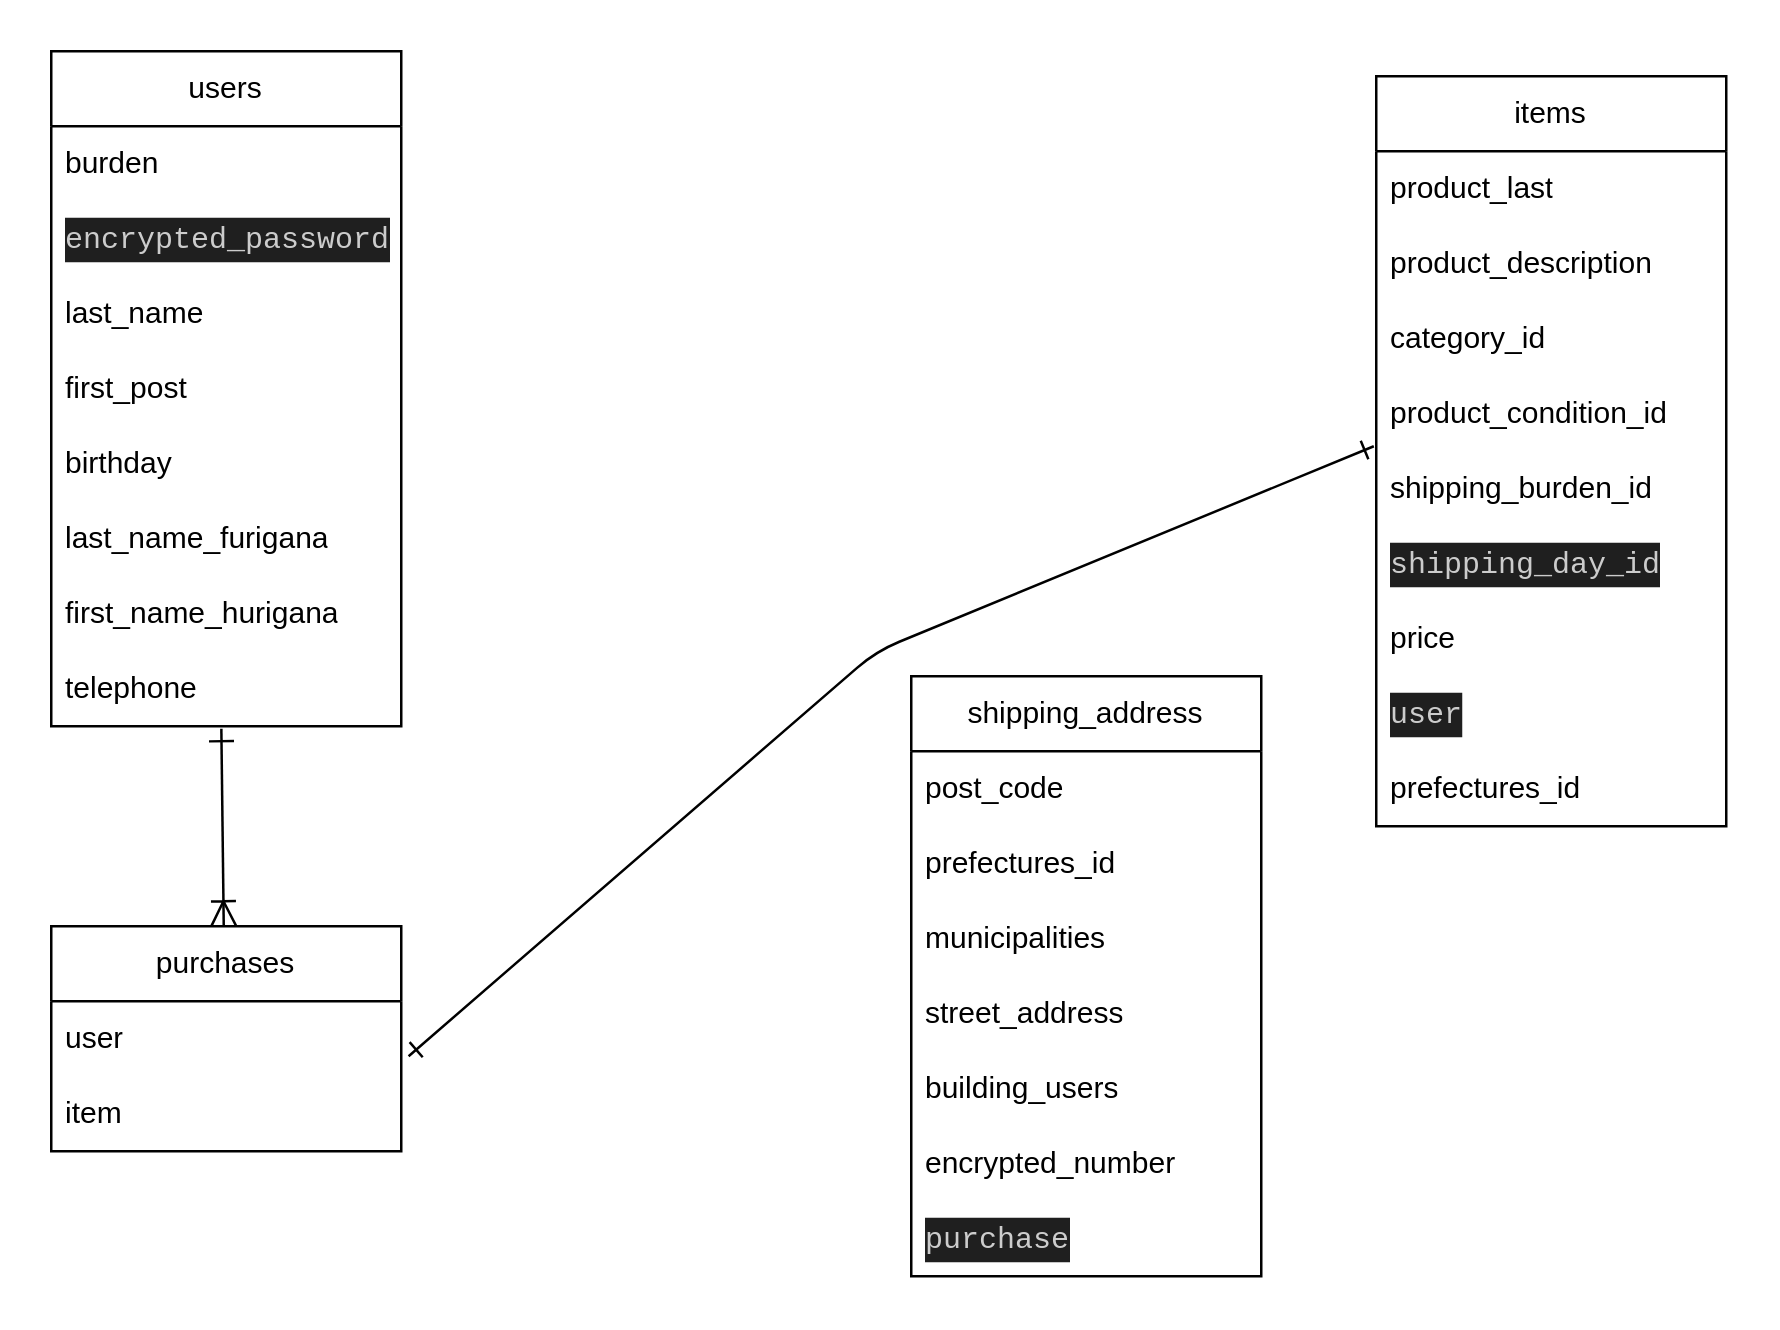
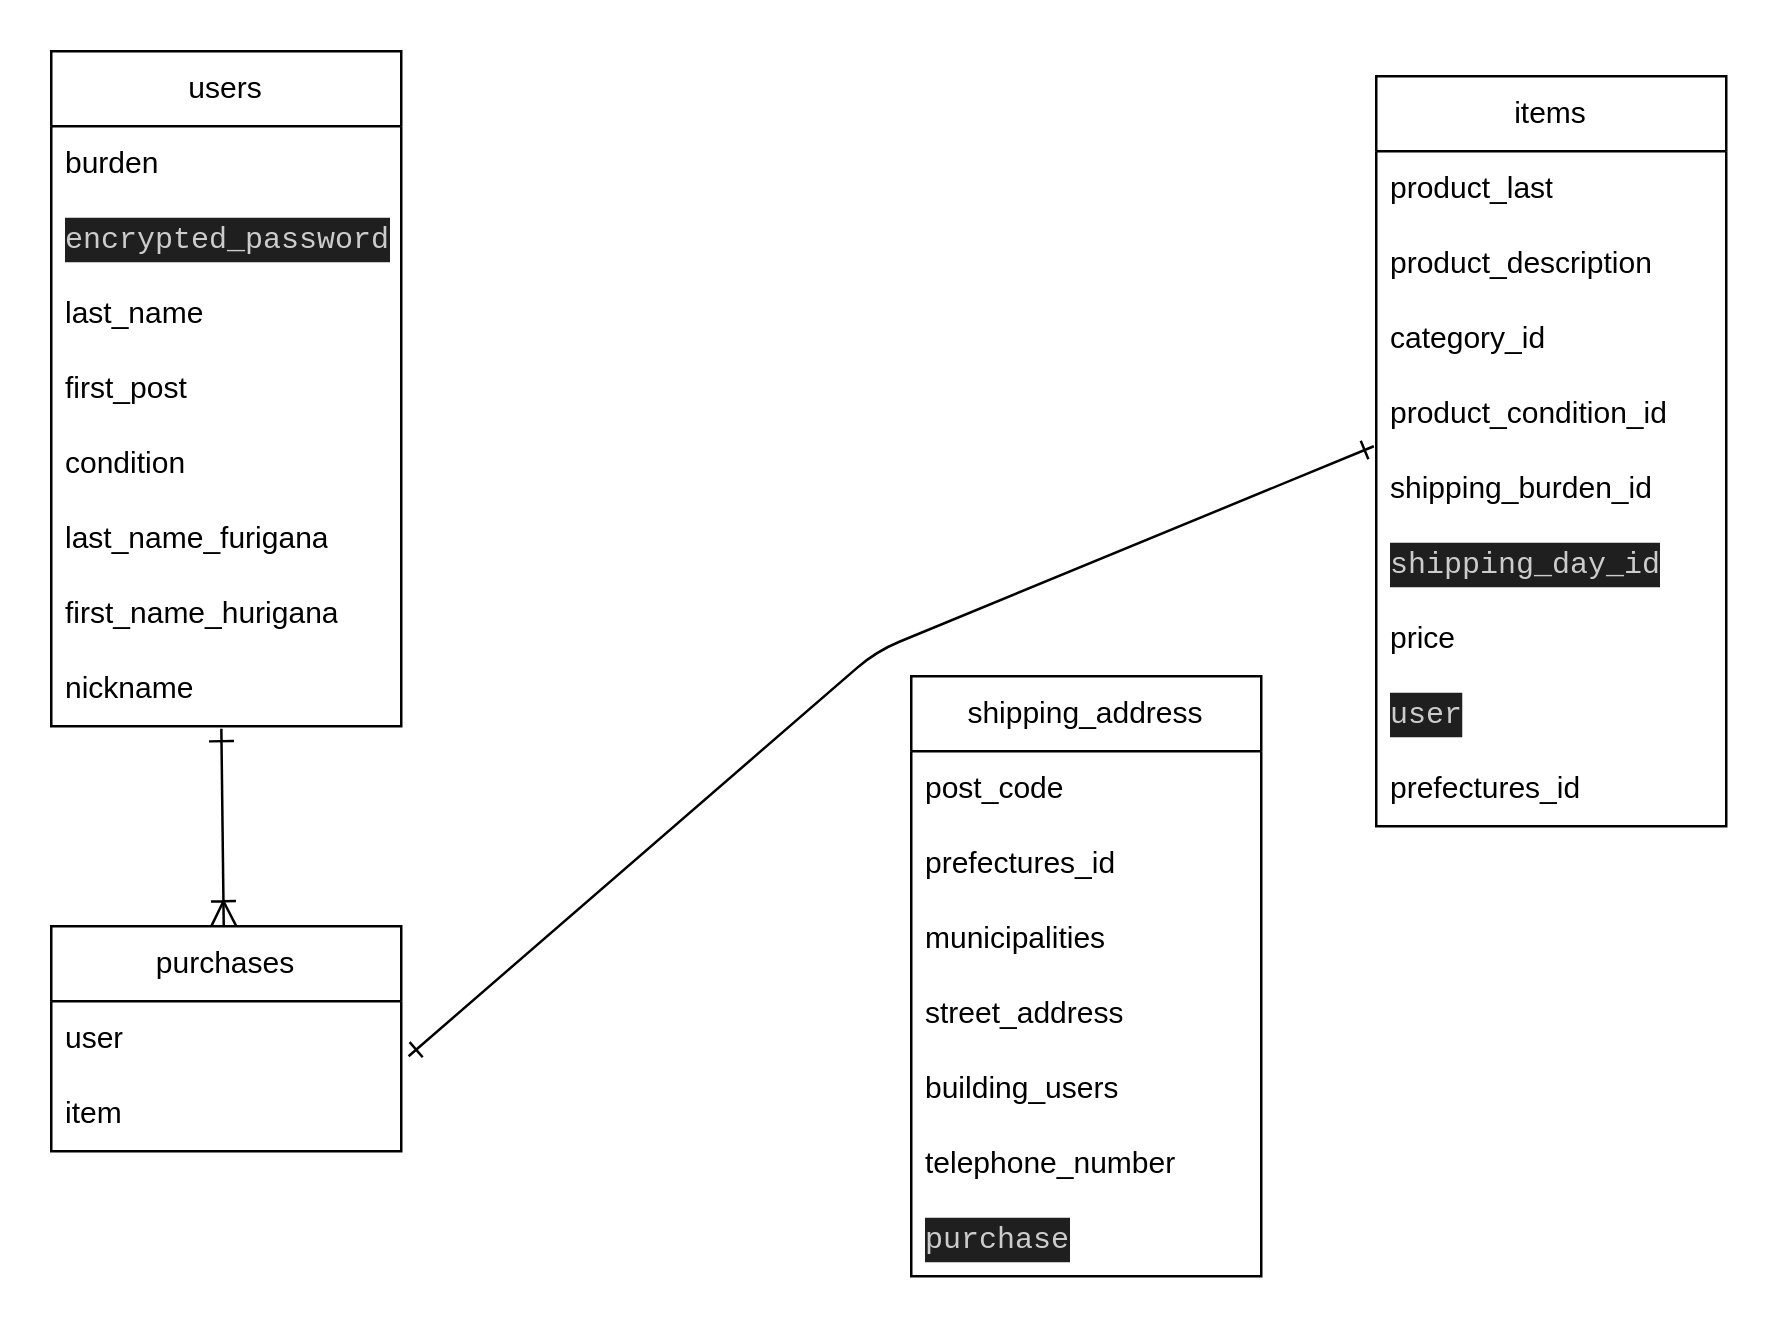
node "birthday": label "birthday" -> "condition"
node "telephone": label "telephone" -> "nickname"
node "encrypted_number": label "encrypted_number" -> "telephone_number"
